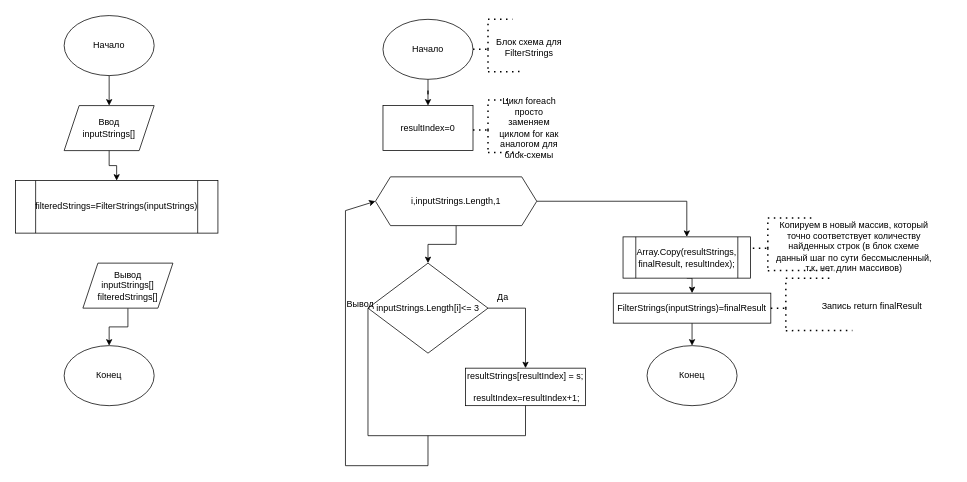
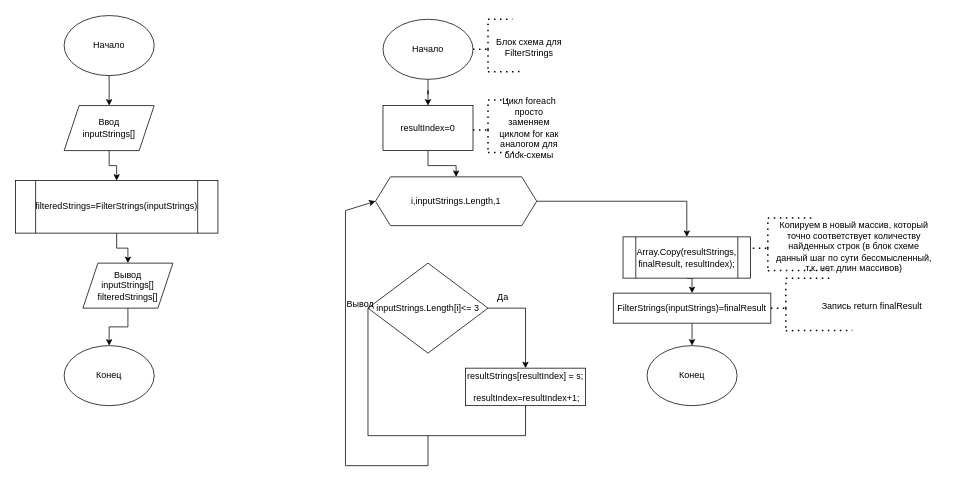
edge "resultIndex=0" -> "i,inputStrings.Length,1": added
edge "i,inputStrings.Length,1" -> "inputStrings.Length[i]<= 3": removed
edge "filteredStrings=FilterStrings(inputStrings)" -> "Вывод inputStrings[] filteredStrings[]": added
